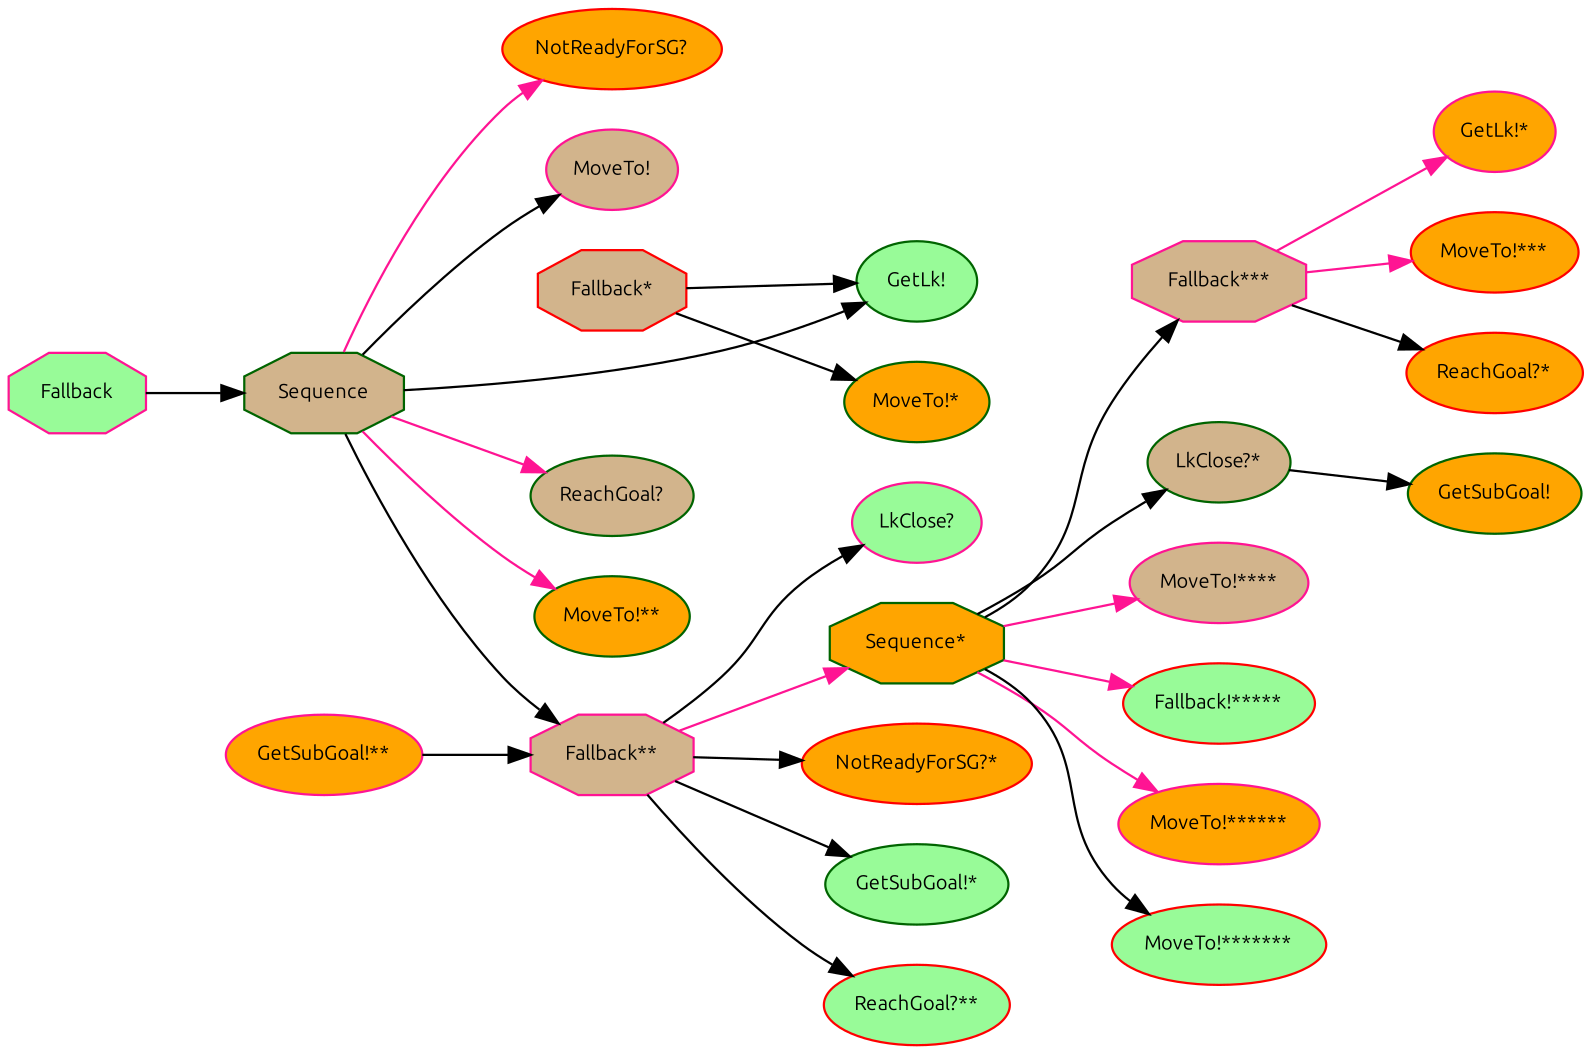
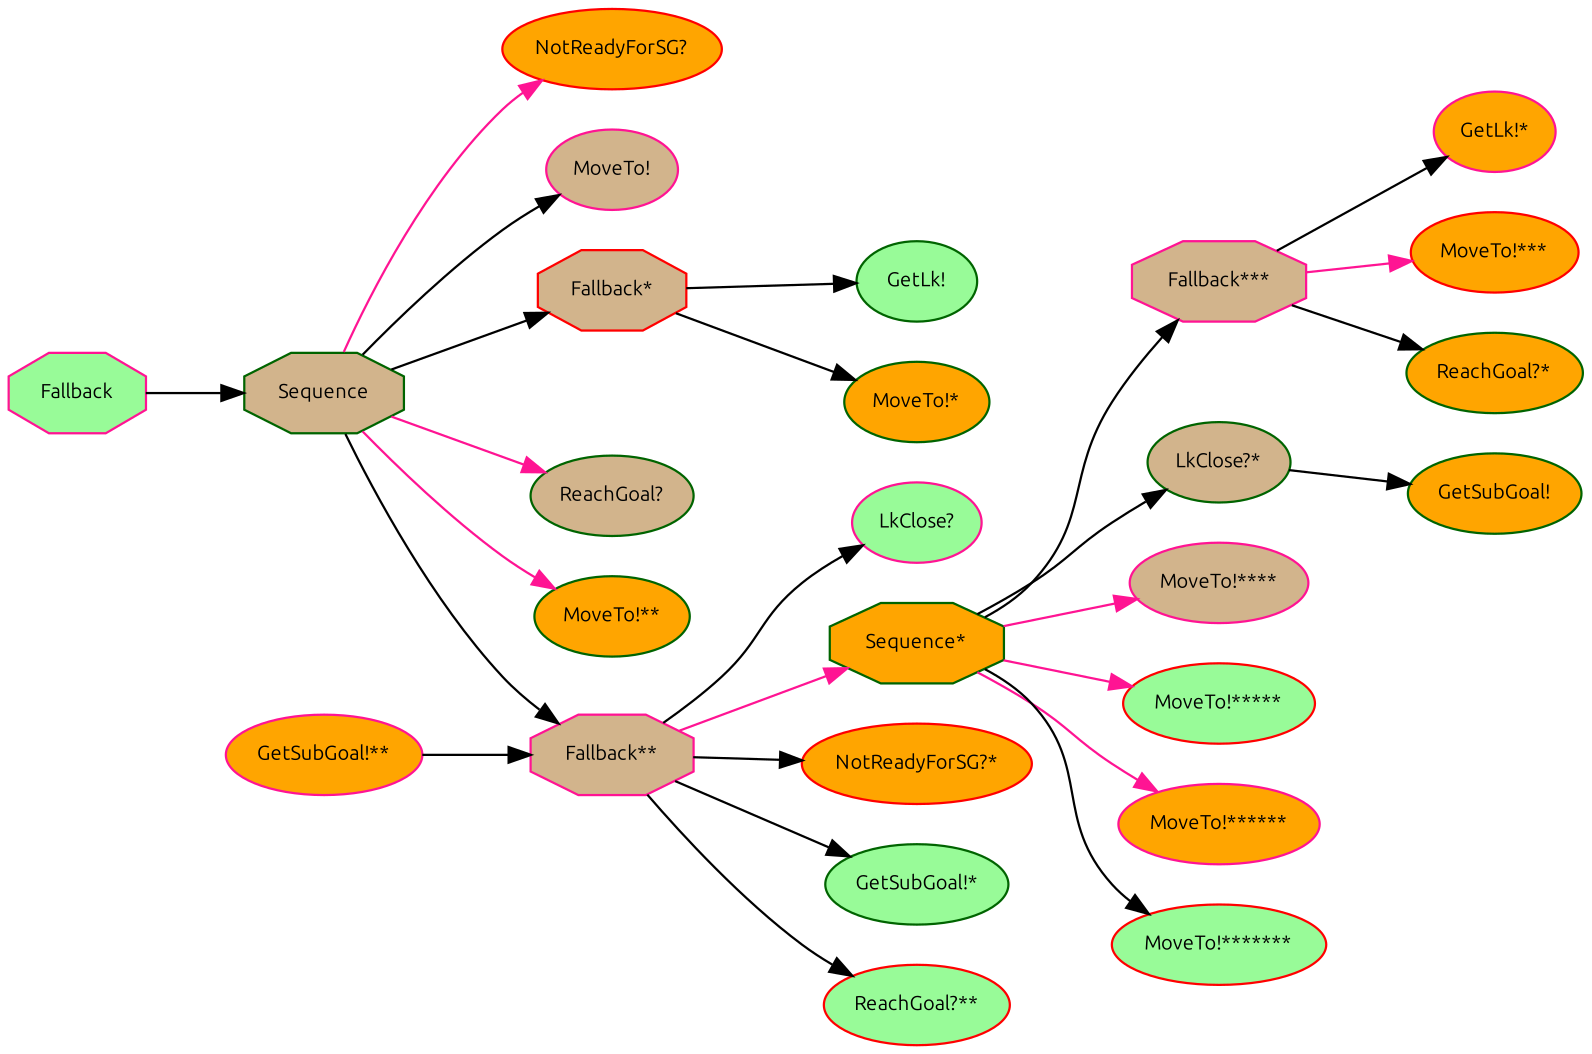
edge "Fallback***" -> "GetLk!*": color deeppink -> black
edge "Sequence" -> "GetLk!": now "Sequence" -> "Fallback*"
node "ReachGoal?*": color red -> darkgreen
node "Fallback!*****": label "Fallback!*****" -> "MoveTo!*****"
